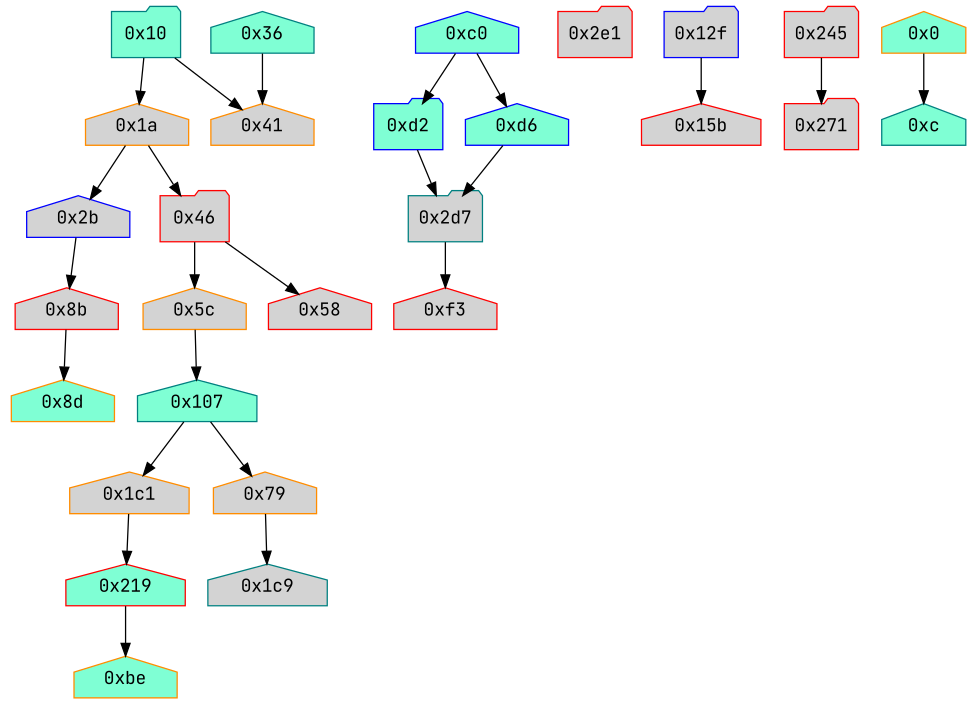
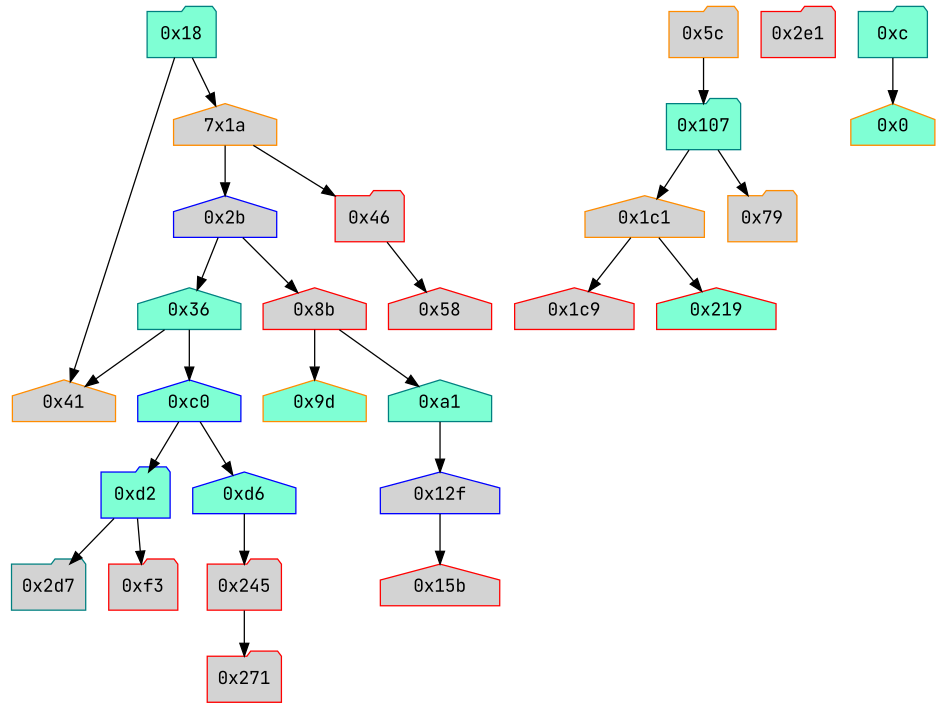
node "0x10": label "0x10" -> "0x18"
node "0x12f": shape folder -> house
edge "0x0" -> "0xc": reversed
node "0x1a": label "0x1a" -> "7x1a"
node "0xc": shape house -> folder
edge "0xd6" -> "0x2d7": now "0xd6" -> "0x245"
edge "0x2b" -> "0x36": added
edge "0x46" -> "0x5c": removed
edge "0x2d7" -> "0xf3": now "0xd2" -> "0xf3"
node "0x5c": shape house -> folder
node "0xf3": shape house -> folder
edge "0x36" -> "0xc0": added
node "0x8d": label "0x8d" -> "0x9d"
node "0x107": shape house -> folder
node "0xa1": added
node "0x79": shape house -> folder
edge "0x79" -> "0x1c9": now "0x1c1" -> "0x1c9"
node "0x1c9": color teal -> red
node "0xbe": removed
